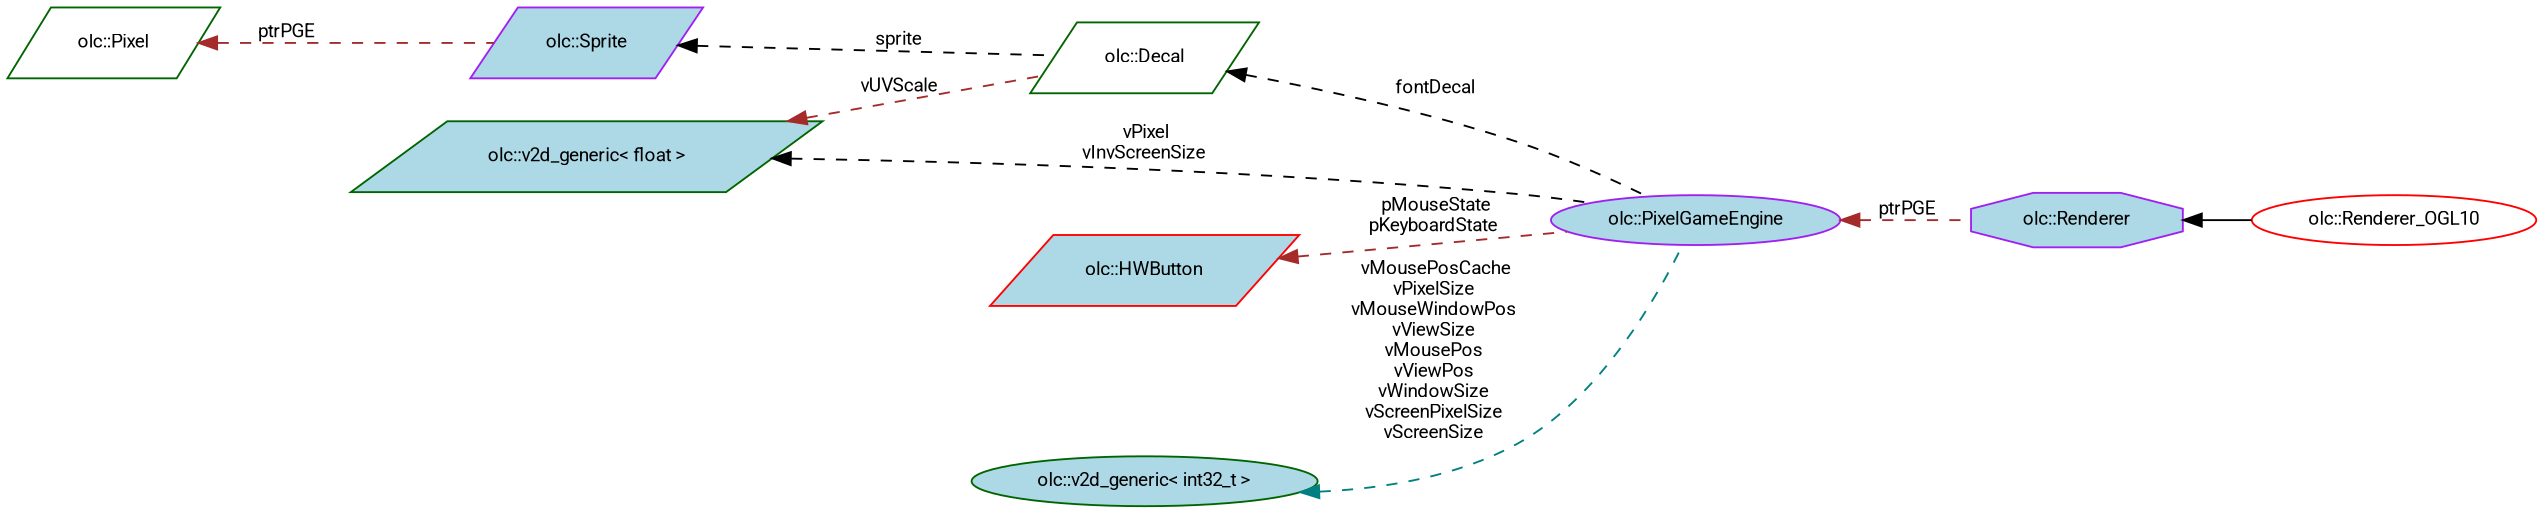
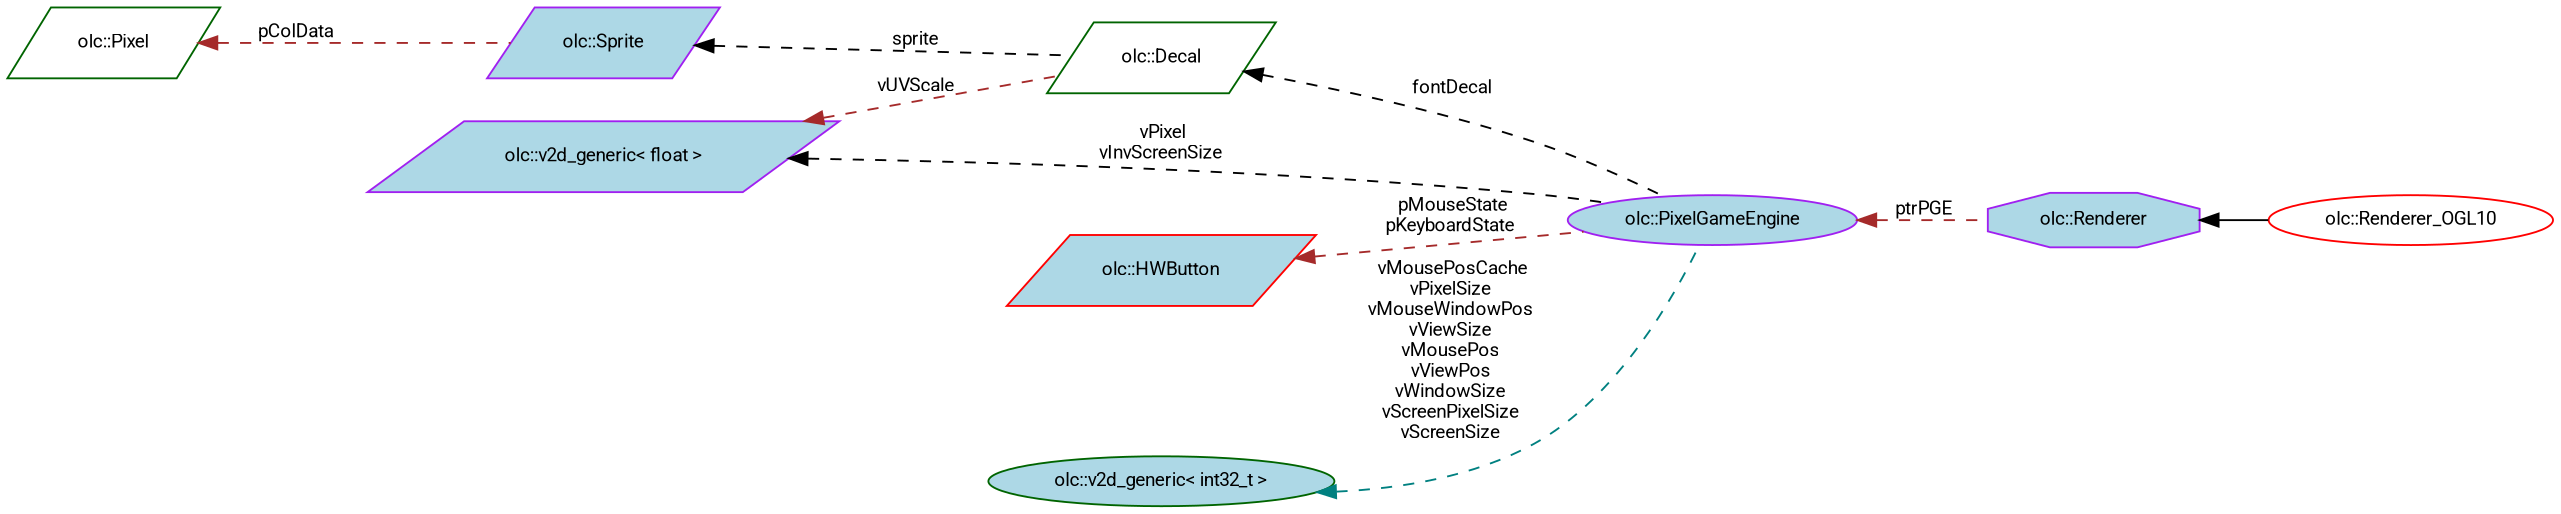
edge "olc::Sprite" -> "olc::Pixel": label " ptrPGE" -> " pColData"
node "olc::v2d_generic< float >": color darkgreen -> purple
